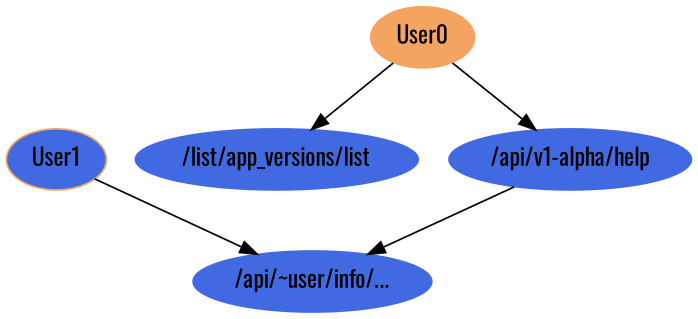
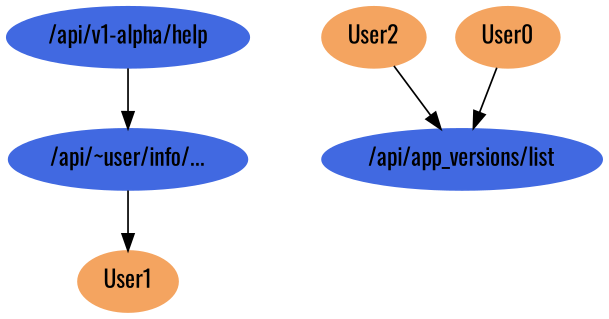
node "User2": added
edge "User0" -> "/api/v1-alpha/help": removed
node "User1": fillcolor royalblue -> sandybrown
node "/list/app_versions/list": label "/list/app_versions/list" -> "/api/app_versions/list"
edge "User1" -> "/api/~user/info/...": reversed
